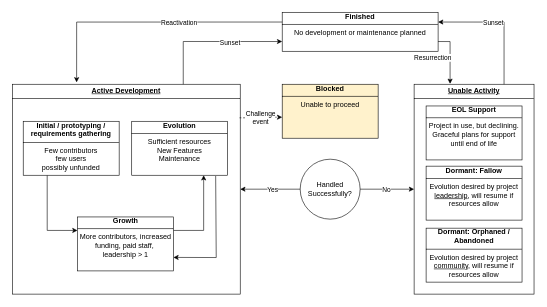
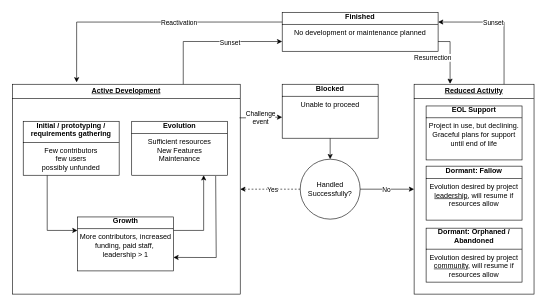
node "Unable Activity": label "Unable Activity" -> "Reduced Activity"
node "Blocked Unable to proceed": fillcolor #fff2cc -> #ffffff
edge "Active Development" -> "Blocked Unable to proceed": style dashed -> solid
edge "Blocked Unable to proceed" -> "Handled Successfully?": added
edge "Handled Successfully?" -> "Active Development": style solid -> dashed
